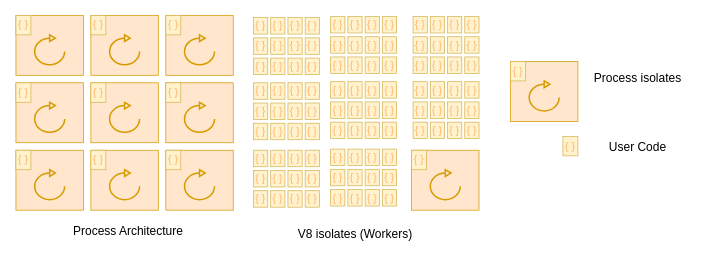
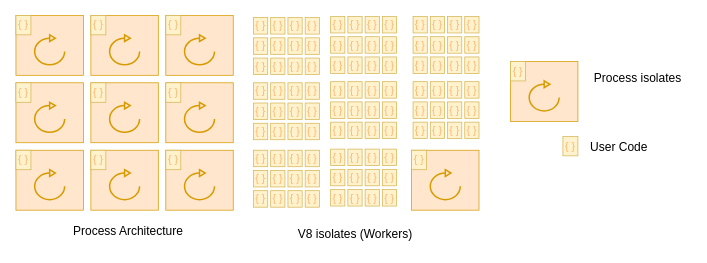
node "User Code": moved (638, 146) -> (619, 146)
